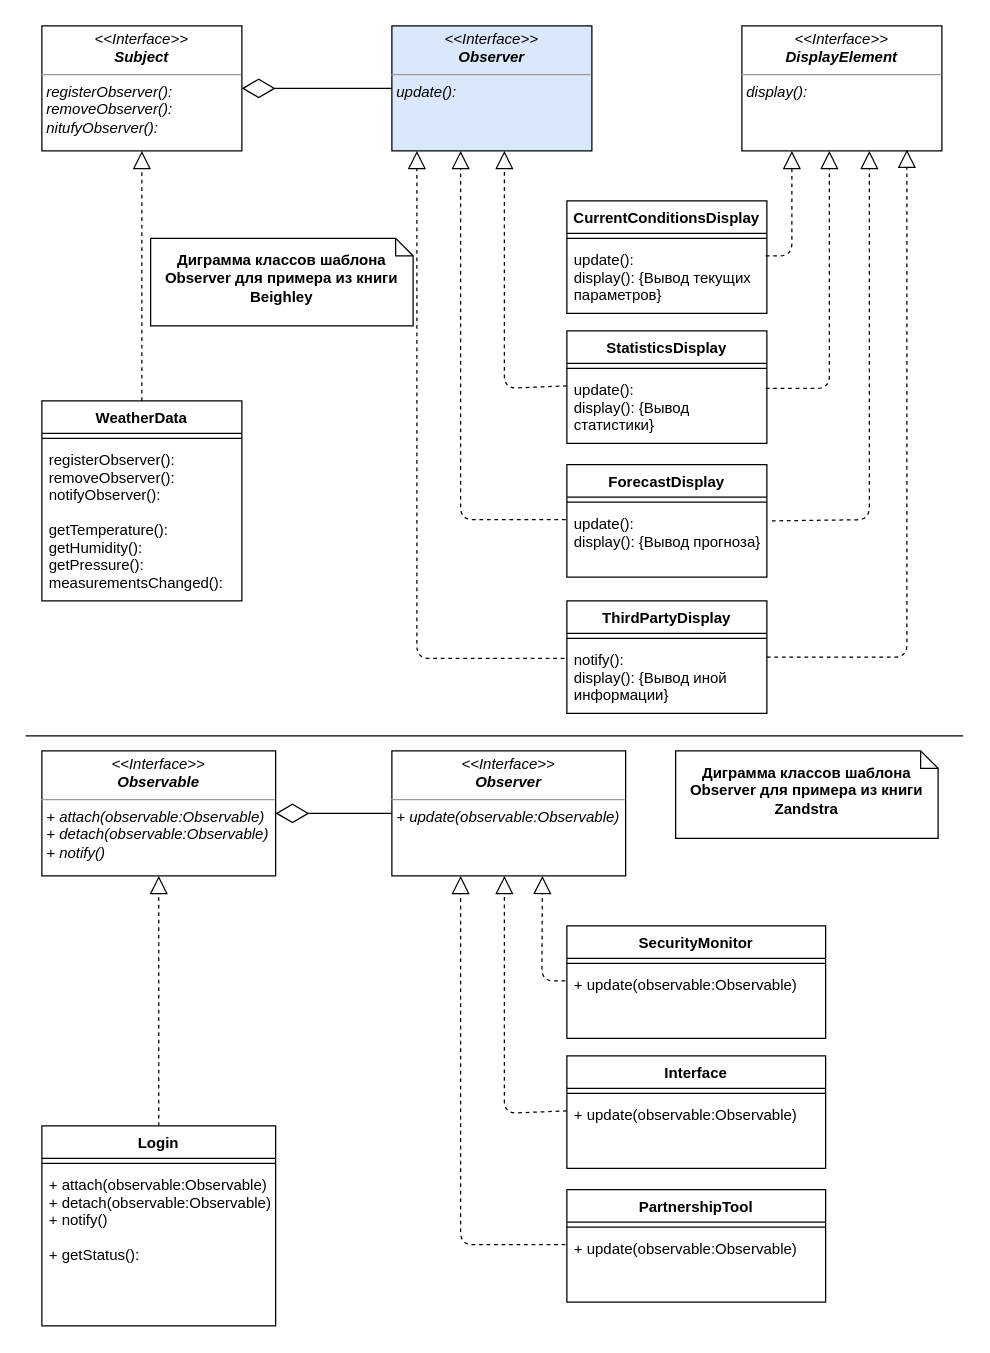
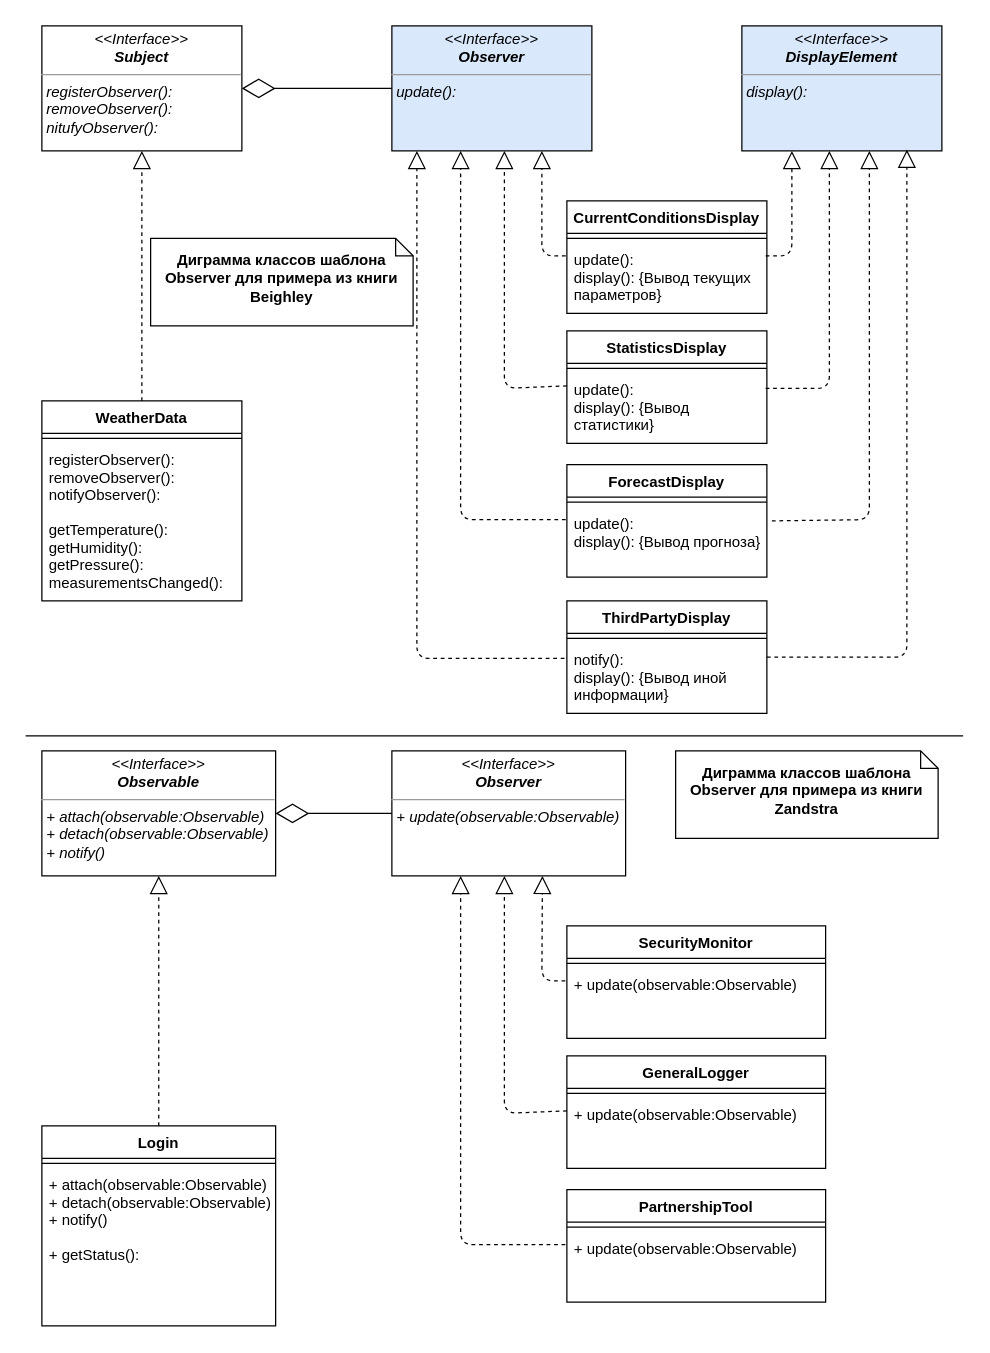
node "<<Interface>> DisplayElement display():": fillcolor #ffffff -> #dae8fc
edge "update(): display(): {Вывод текущих параметров}" -> "<<Interface>> Observer update():": added
node "Interface": label "Interface" -> "GeneralLogger"
